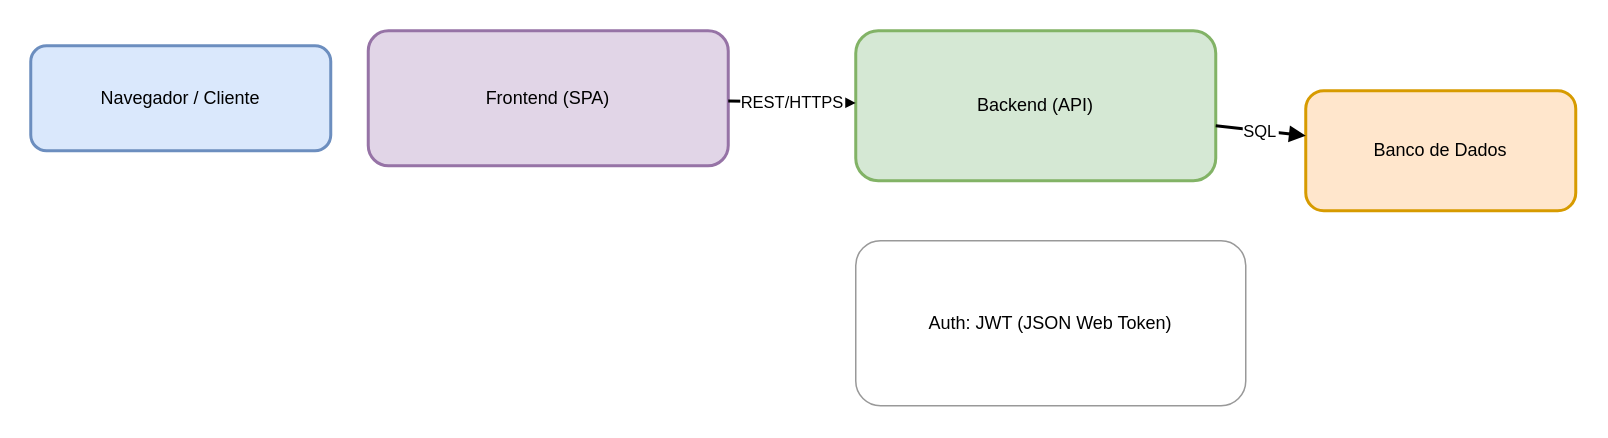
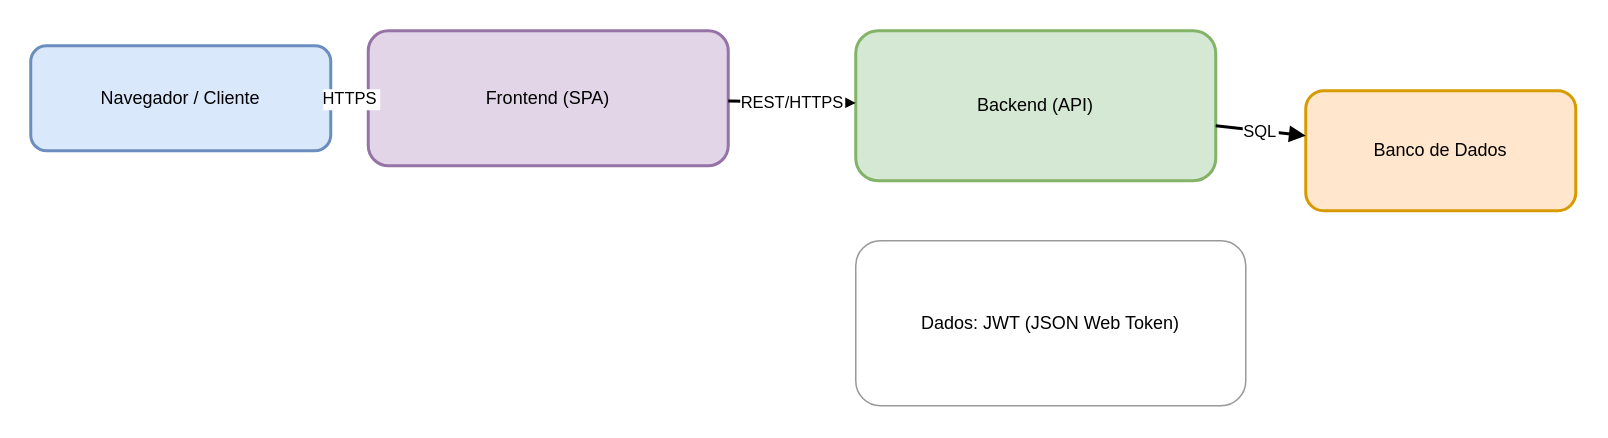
edge "Navegador / Cliente" -> "Frontend (SPA)": added, label "HTTPS"
node "Auth: JWT (JSON Web Token)": label "Auth: JWT (JSON Web Token)" -> "Dados: JWT (JSON Web Token)"
